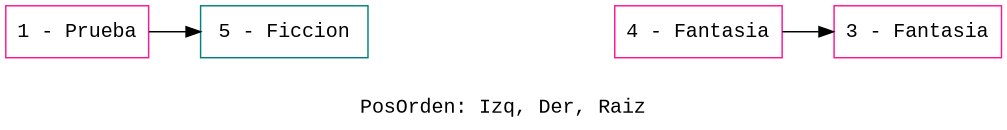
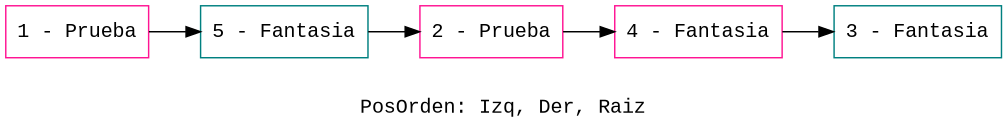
node "5 - Ficcion": label "5 - Ficcion" -> "5 - Fantasia"
node "2 - Prueba": added
node "3 - Fantasia": color deeppink -> teal
